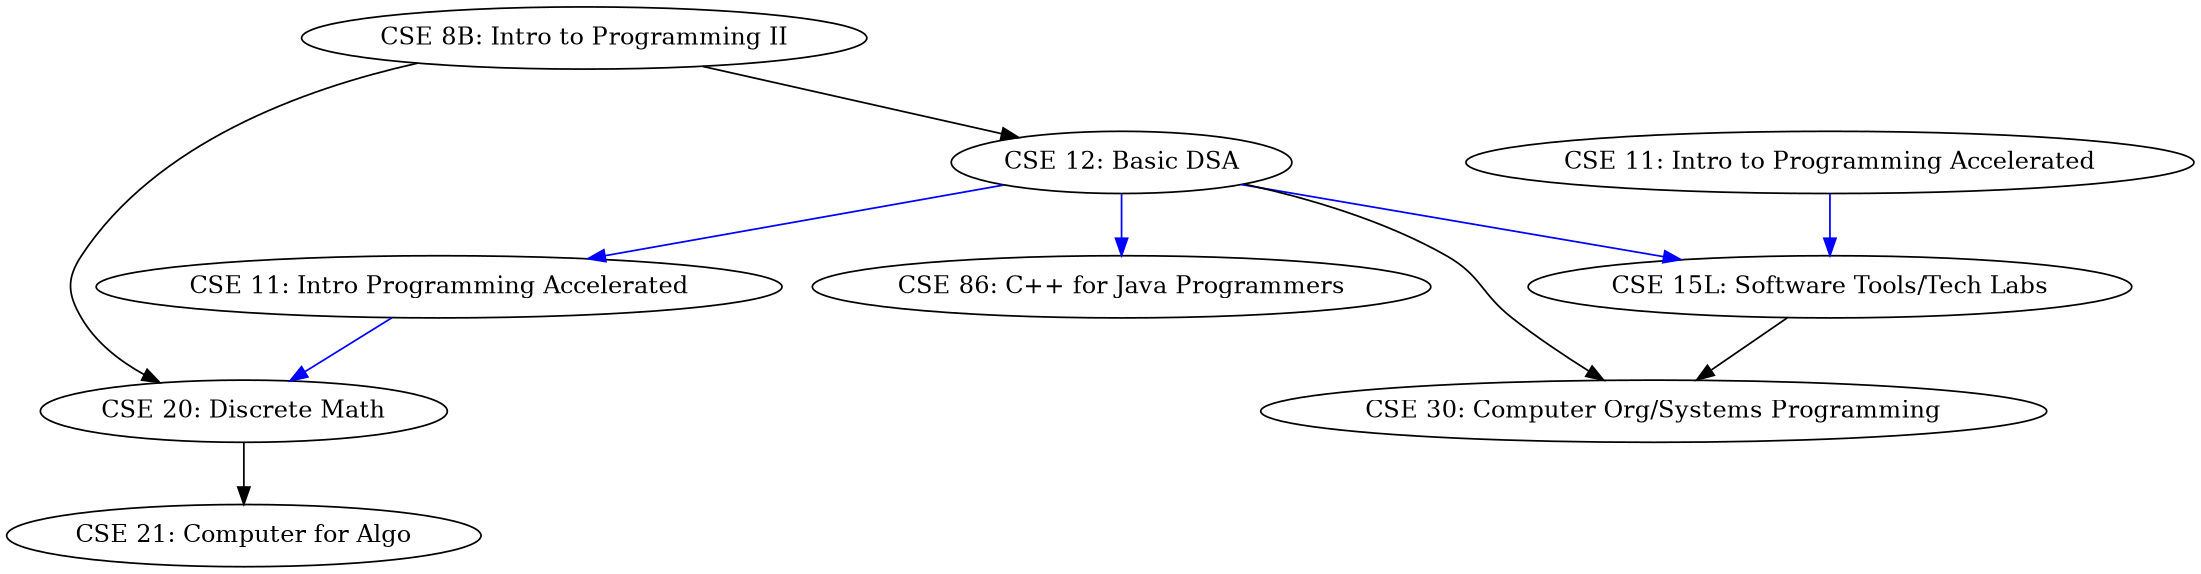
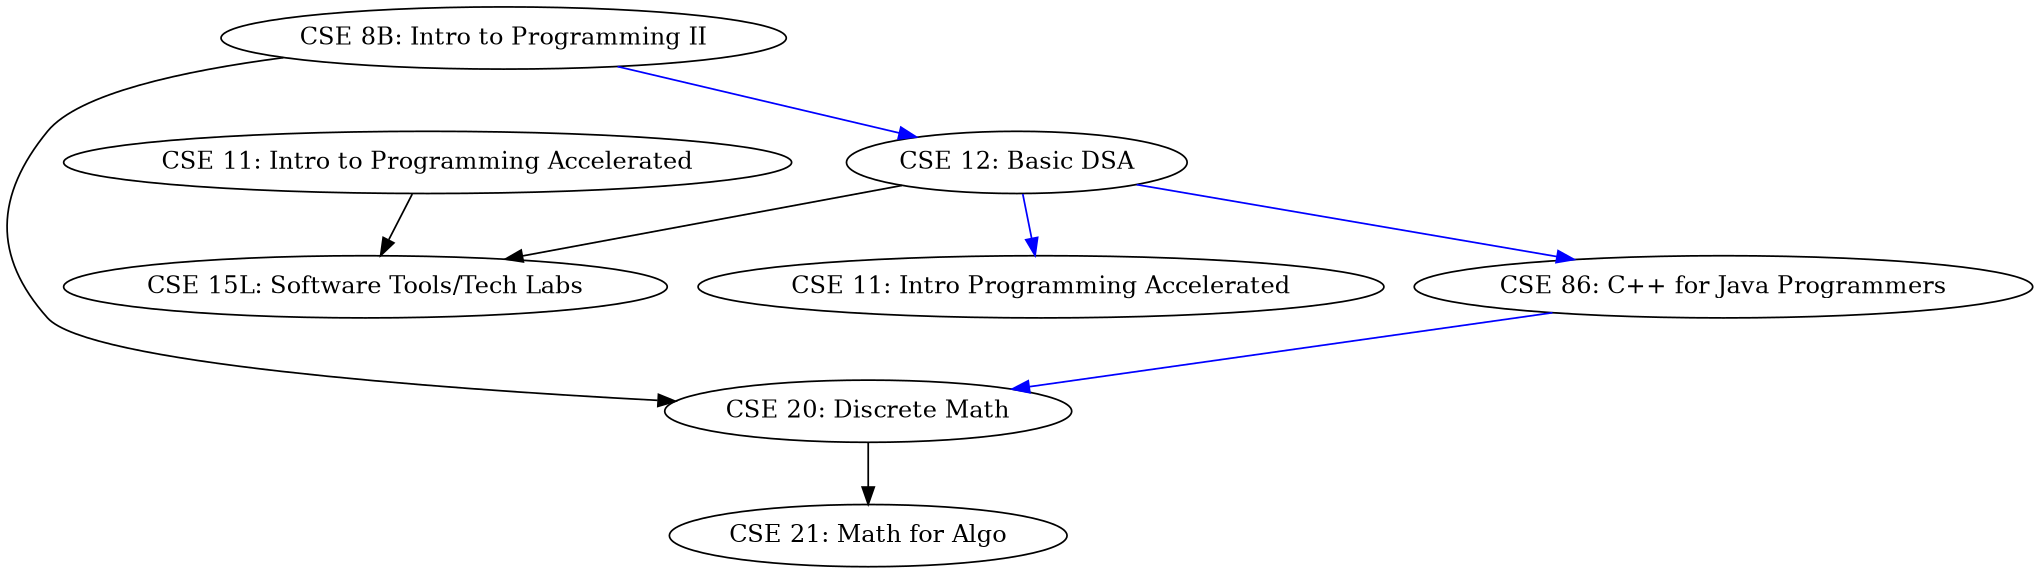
edge "CSE 8B: Intro to Programming II" -> "CSE 12: Basic DSA": color black -> blue
edge "CSE 11: Intro to Programming Accelerated" -> "CSE 15L: Software Tools/Tech Labs": color blue -> black
edge "CSE 12: Basic DSA" -> "CSE 15L: Software Tools/Tech Labs": color blue -> black
edge "CSE 11: Intro Programming Accelerated" -> "CSE 20: Discrete Math": now "CSE 86: C++ for Java Programmers" -> "CSE 20: Discrete Math"
node "CSE 30: Computer Org/Systems Programming": removed
node "CSE 21: Computer for Algo": label "CSE 21: Computer for Algo" -> "CSE 21: Math for Algo"
